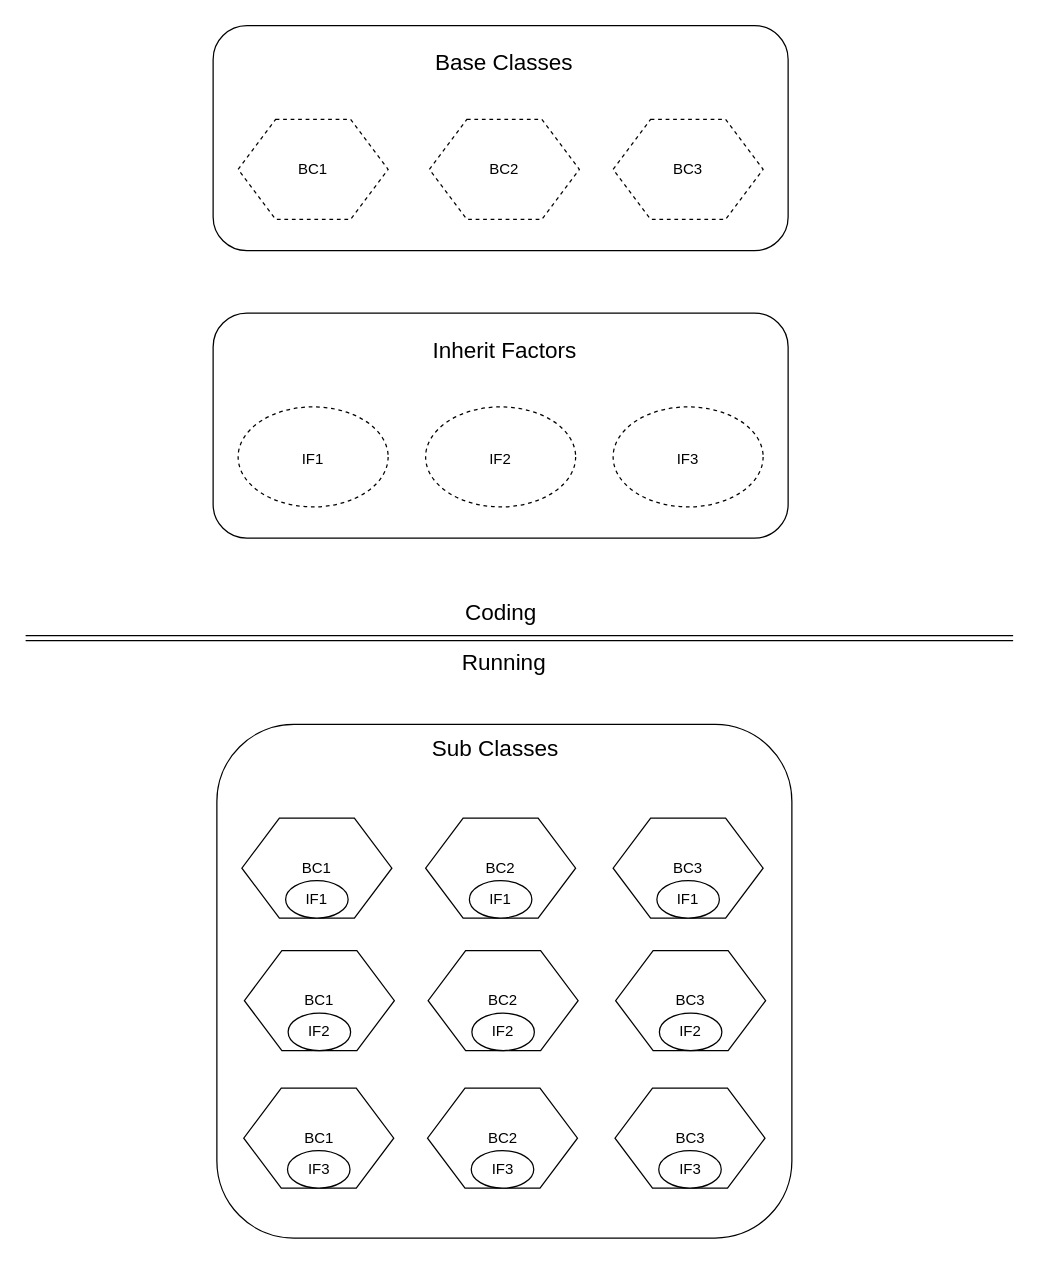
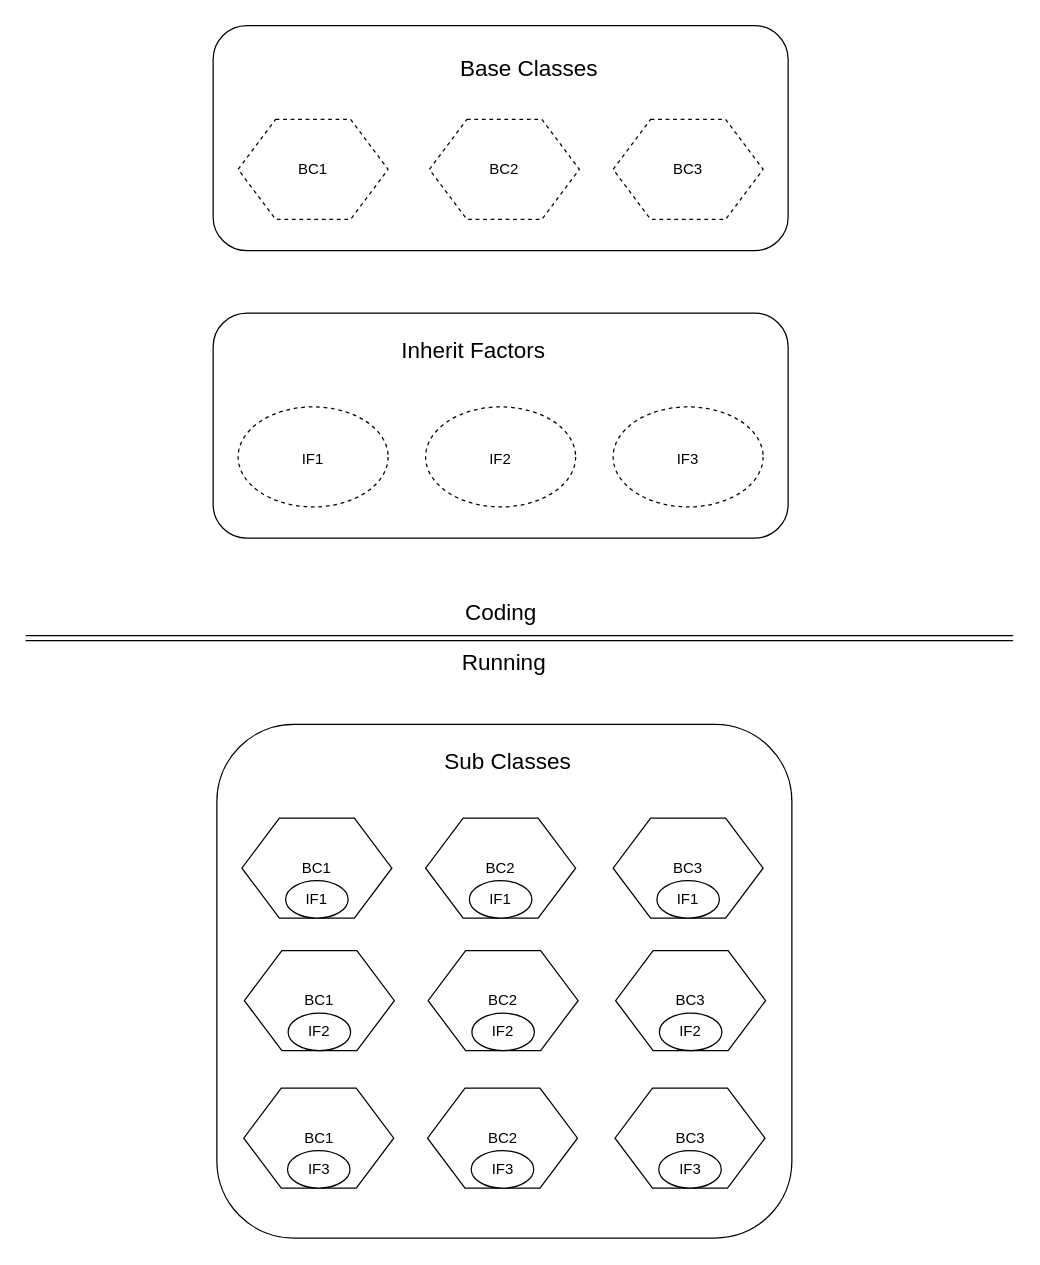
node "Base Classes": moved (504, 63) -> (529, 69)
node "Inherit Factors": moved (505, 351) -> (474, 351)
node "Sub Classes": moved (496, 749) -> (508, 762)
